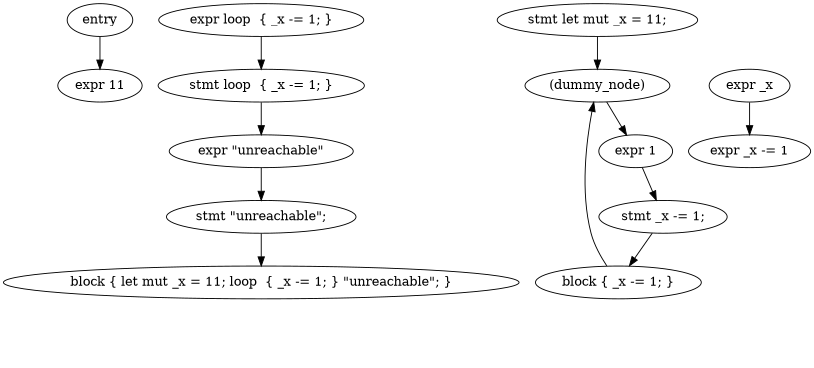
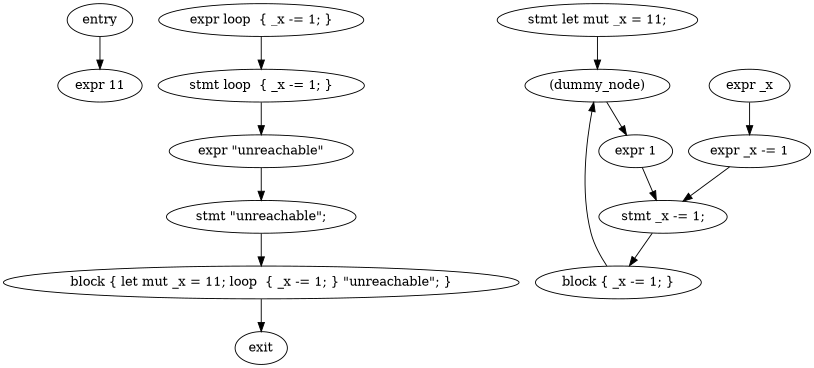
edge "expr _x -= 1" -> "stmt _x -= 1;": added
node "exit": added
